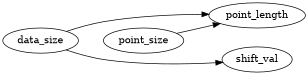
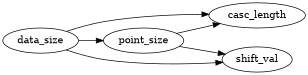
node "point_length": label "point_length" -> "casc_length"
edge "data_size" -> "point_size": added
edge "point_size" -> "shift_val": added
